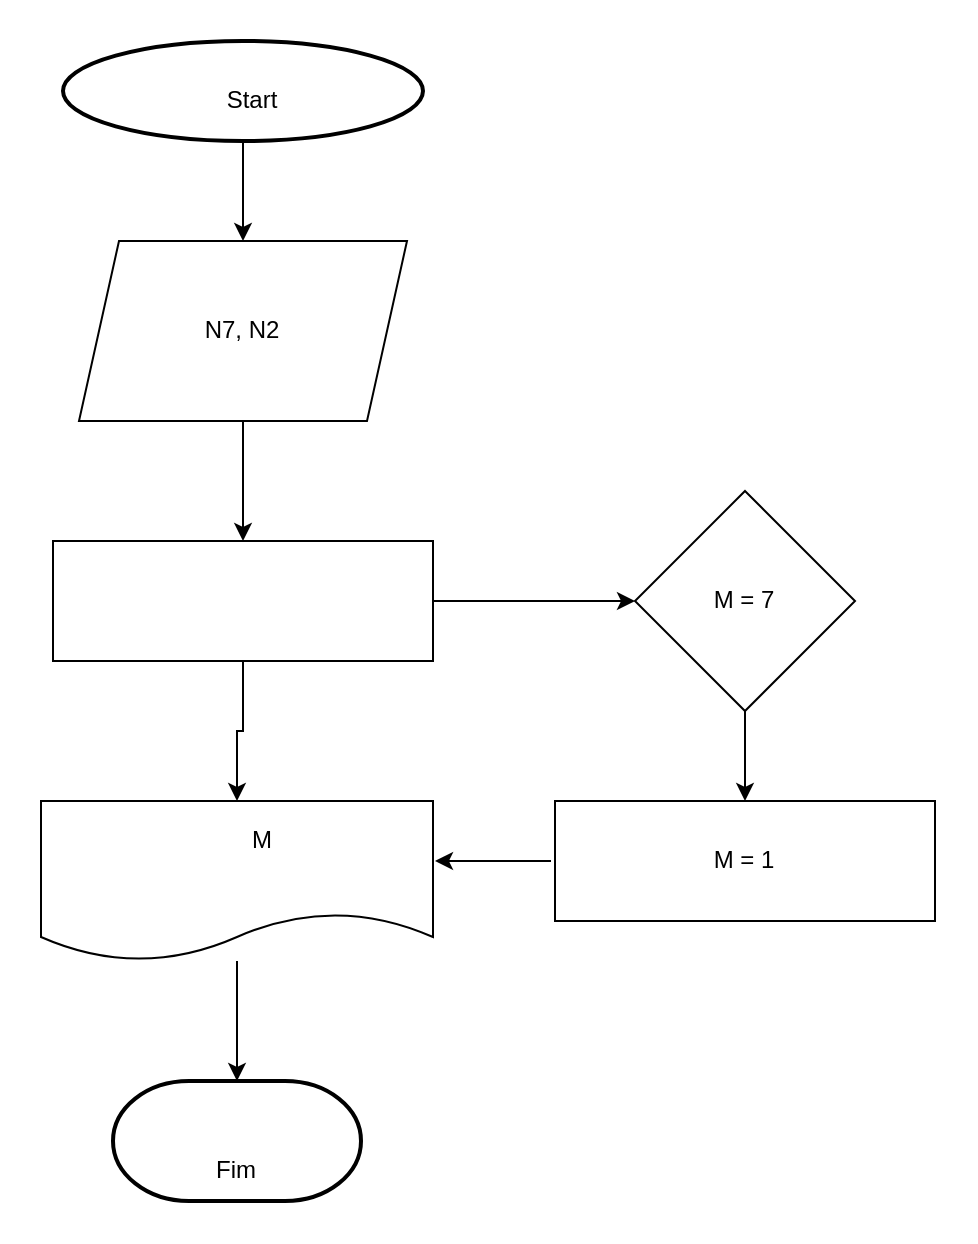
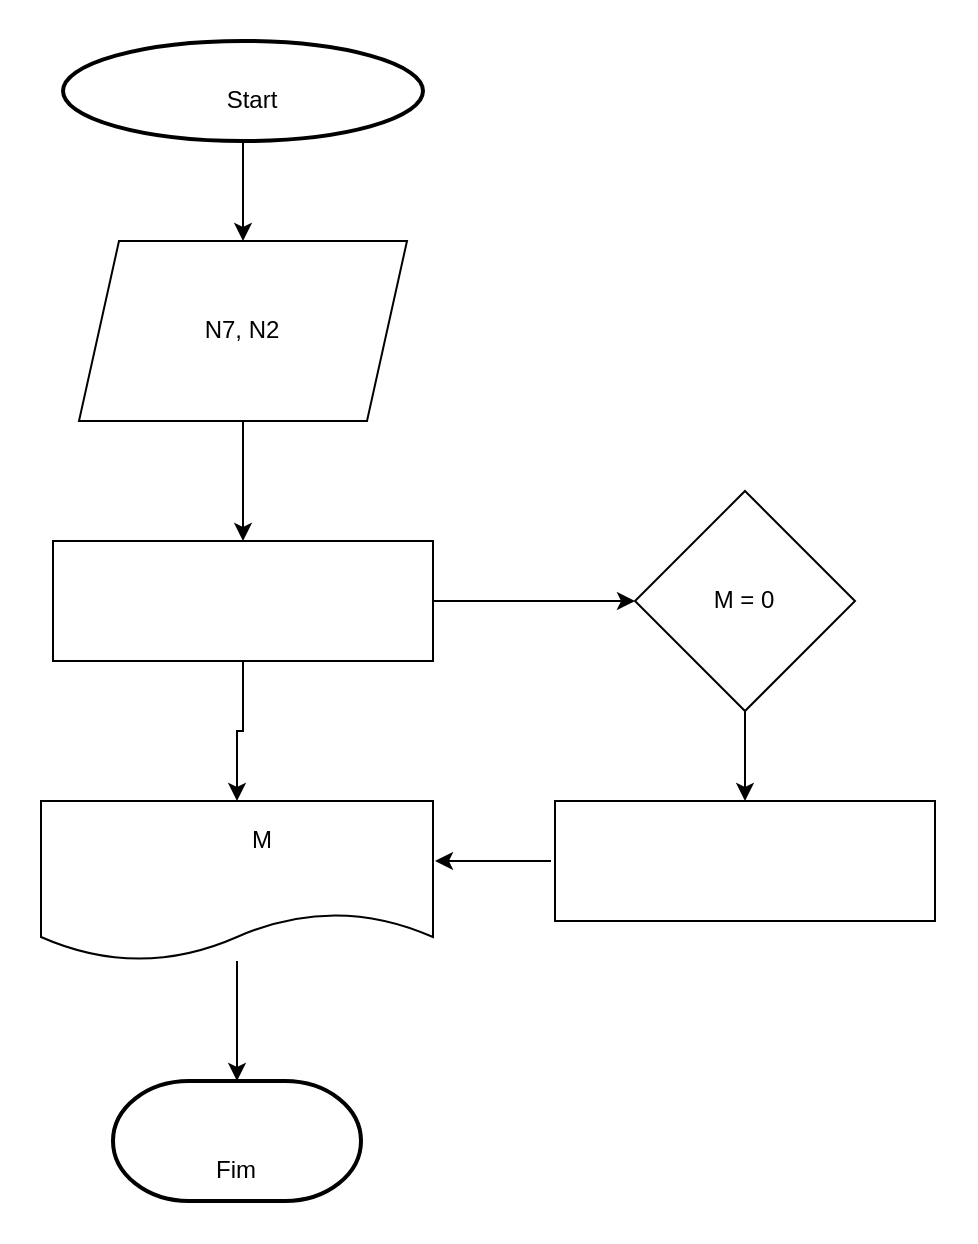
node "M = 7": label "M = 7" -> "M = 0"
node "M = 1": removed
